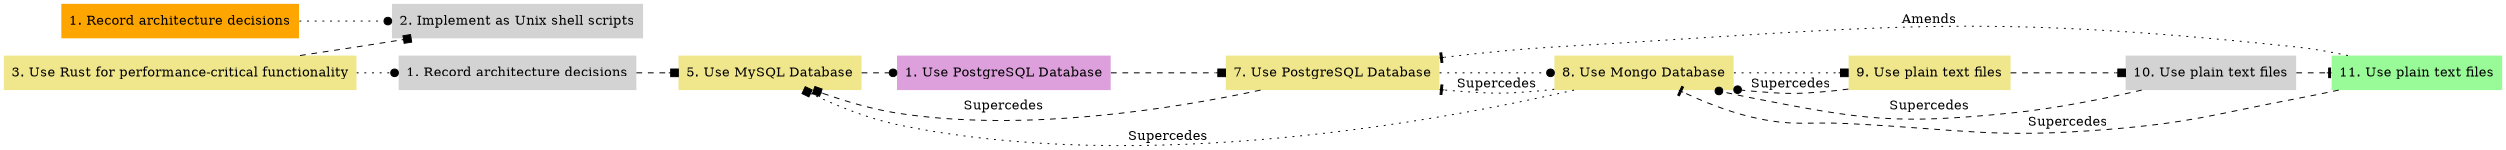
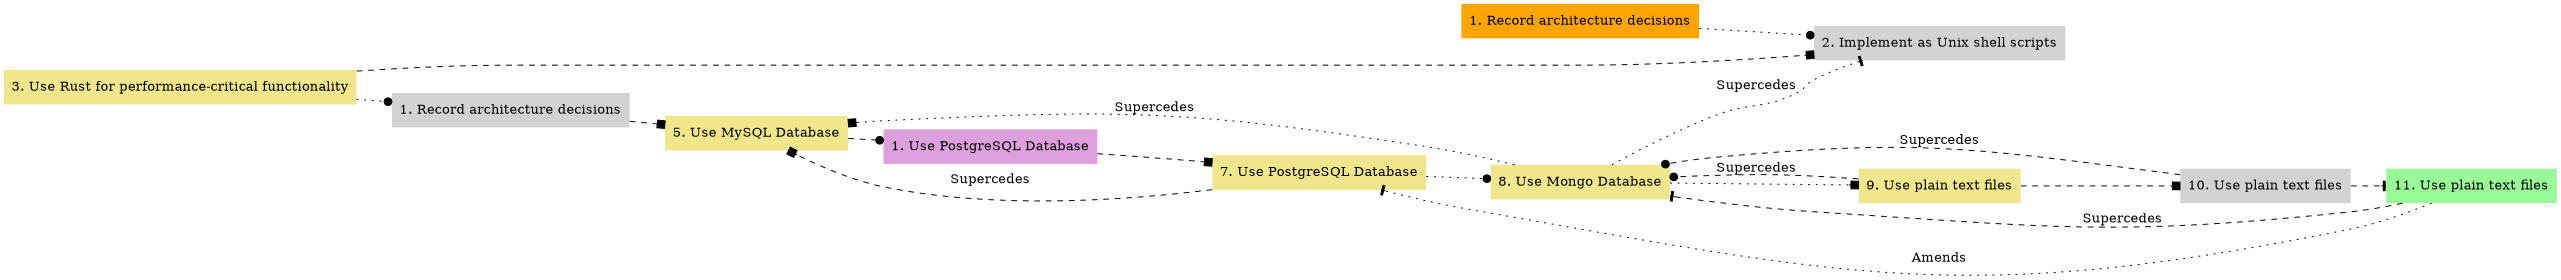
edge "8. Use Mongo Database" -> "7. Use PostgreSQL Database": now "8. Use Mongo Database" -> "2. Implement as Unix shell scripts"
